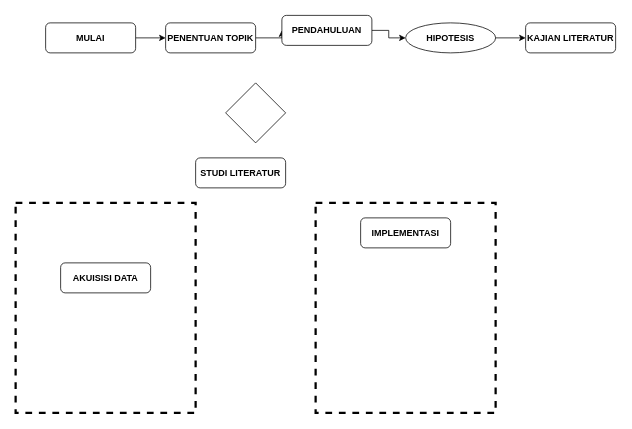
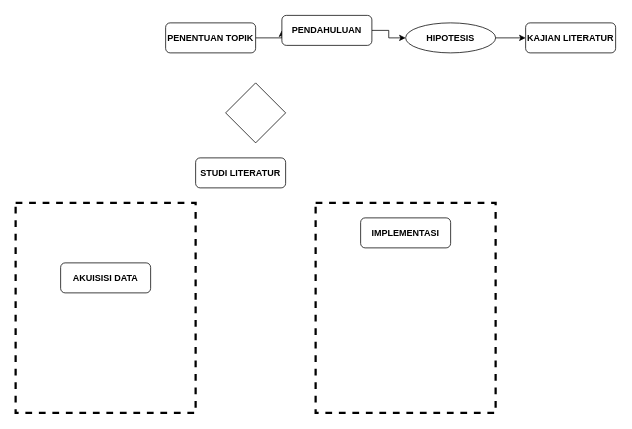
node "MULAI": removed
edge "MULAI" -> "PENENTUAN TOPIK": removed
